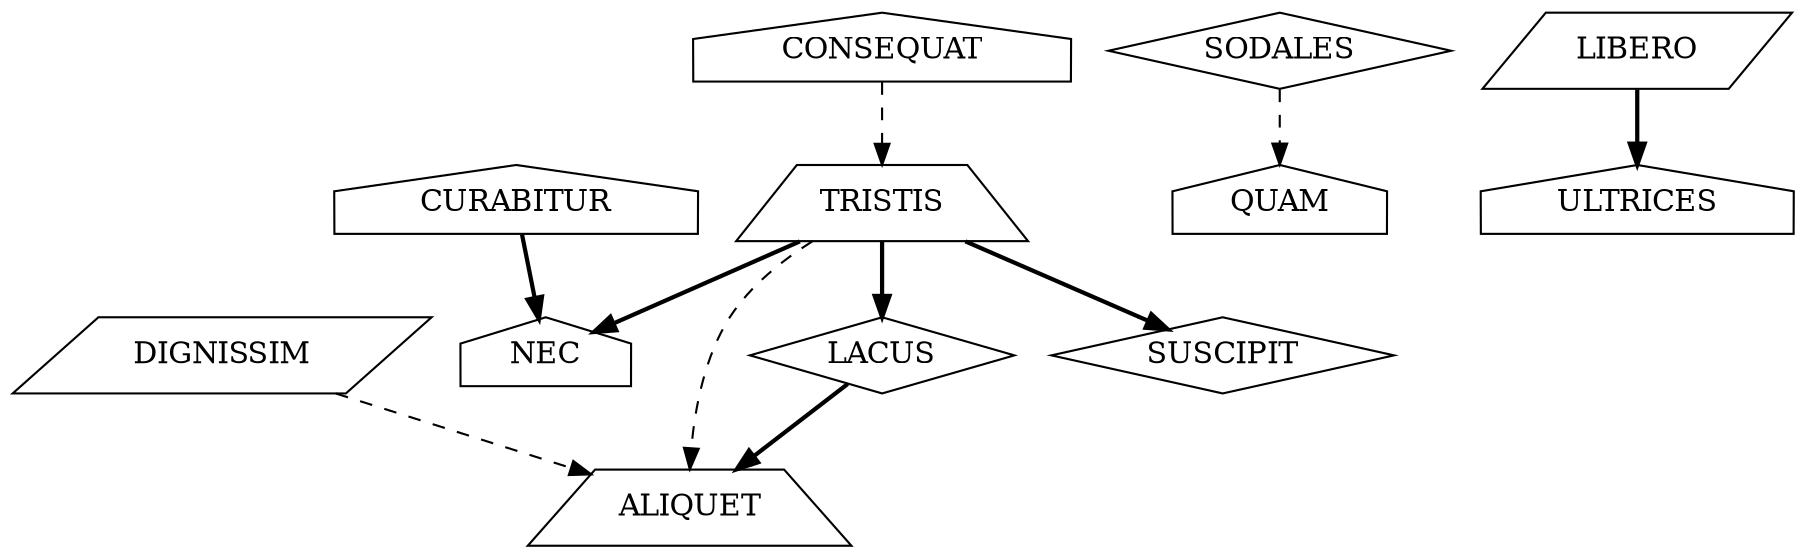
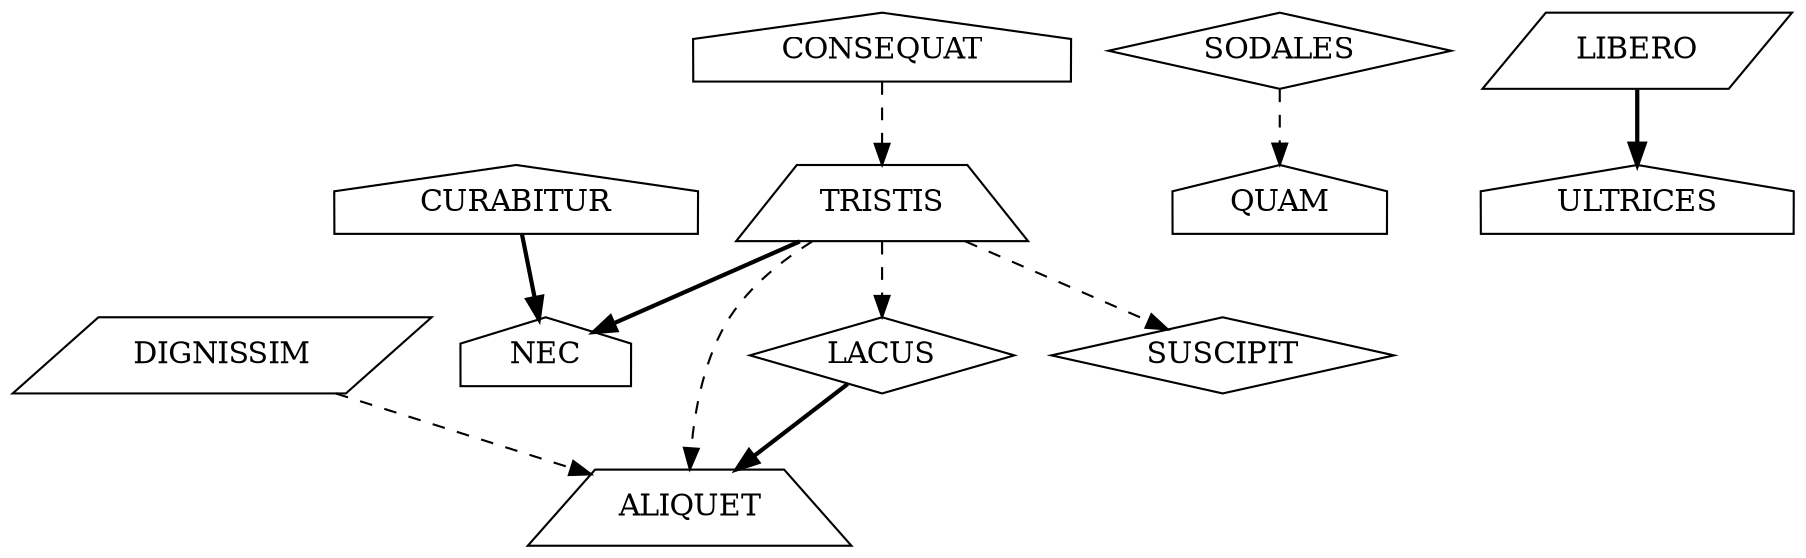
edge "TRISTIS" -> "LACUS": style bold -> dashed
edge "TRISTIS" -> "SUSCIPIT": style bold -> dashed
